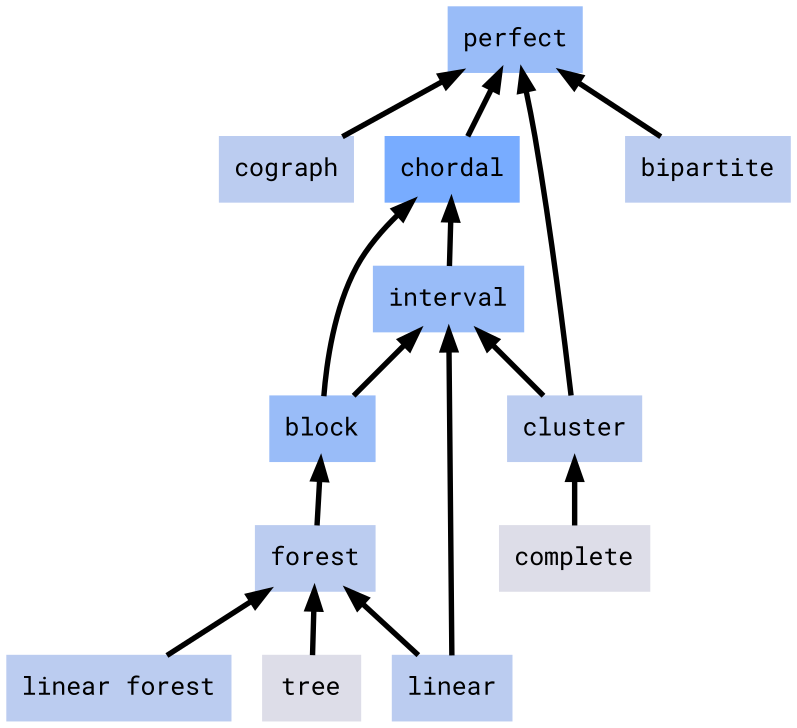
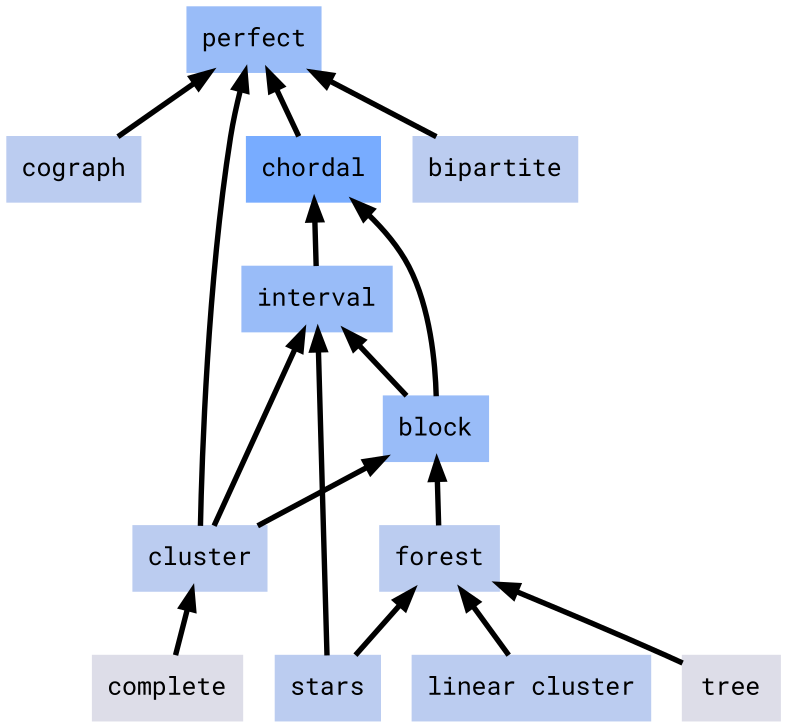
edge "cluster" -> "block": added
node "linear forest": label "linear forest" -> "linear cluster"
node "linear": label "linear" -> "stars"
